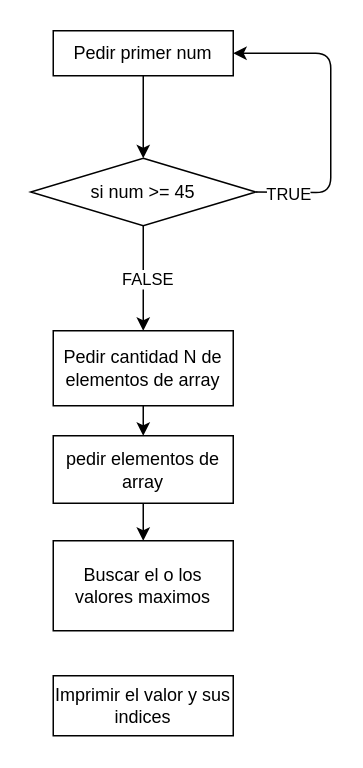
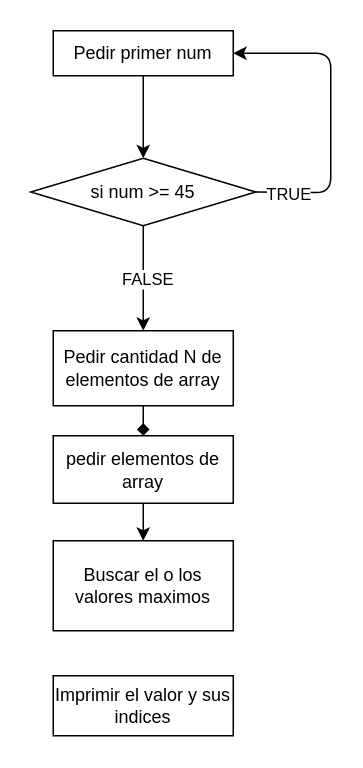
edge "Pedir cantidad N de elementos de array" -> "pedir elementos de array": arrowhead classic -> diamond
